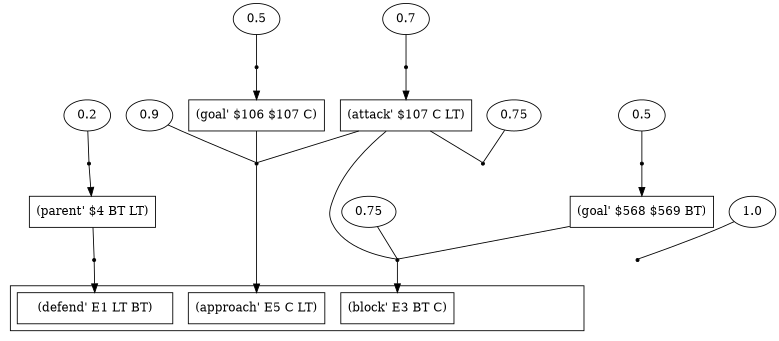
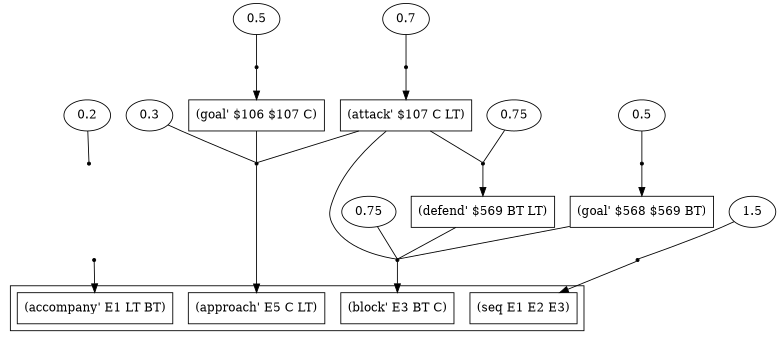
node "0.9": label "0.9" -> "0.3"
node "(parent' $4 BT LT)": removed
node "(defend' $569 BT LT)": added
node "1.0": label "1.0" -> "1.5"
node "(defend' E1 LT BT)": label "(defend' E1 LT BT)" -> "(accompany' E1 LT BT)"
node "(seq E1 E2 E3)": added
